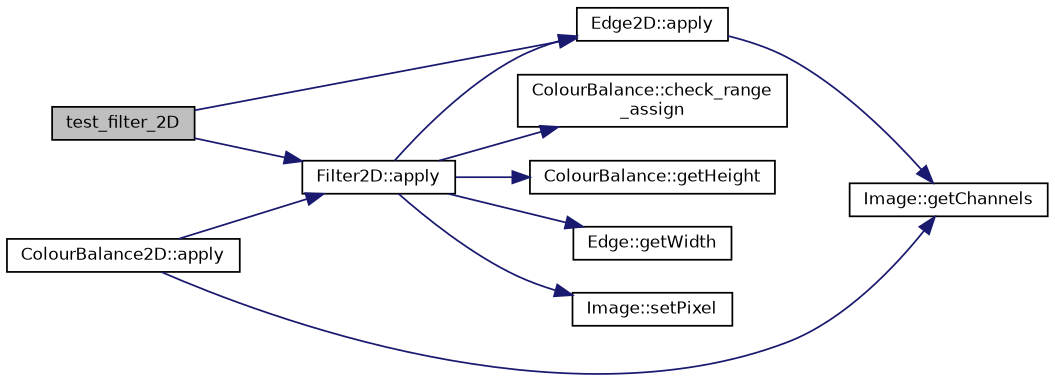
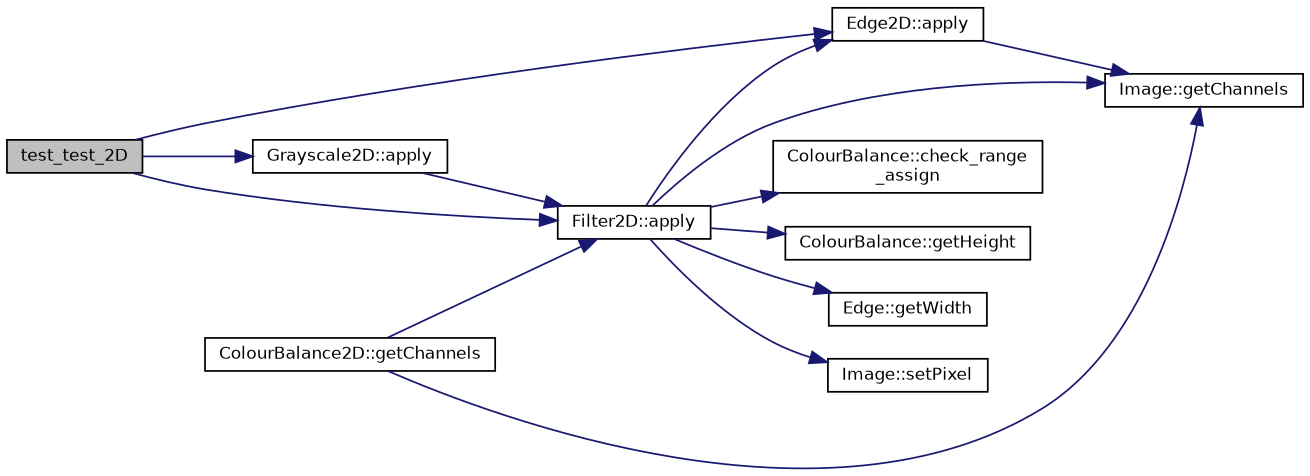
edge "Filter2D::apply" -> "Image::getChannels": added
node "test_filter_2D": label "test_filter_2D" -> "test_test_2D"
node "Grayscale2D::apply": added
node "ColourBalance2D::apply": label "ColourBalance2D::apply" -> "ColourBalance2D::getChannels"
